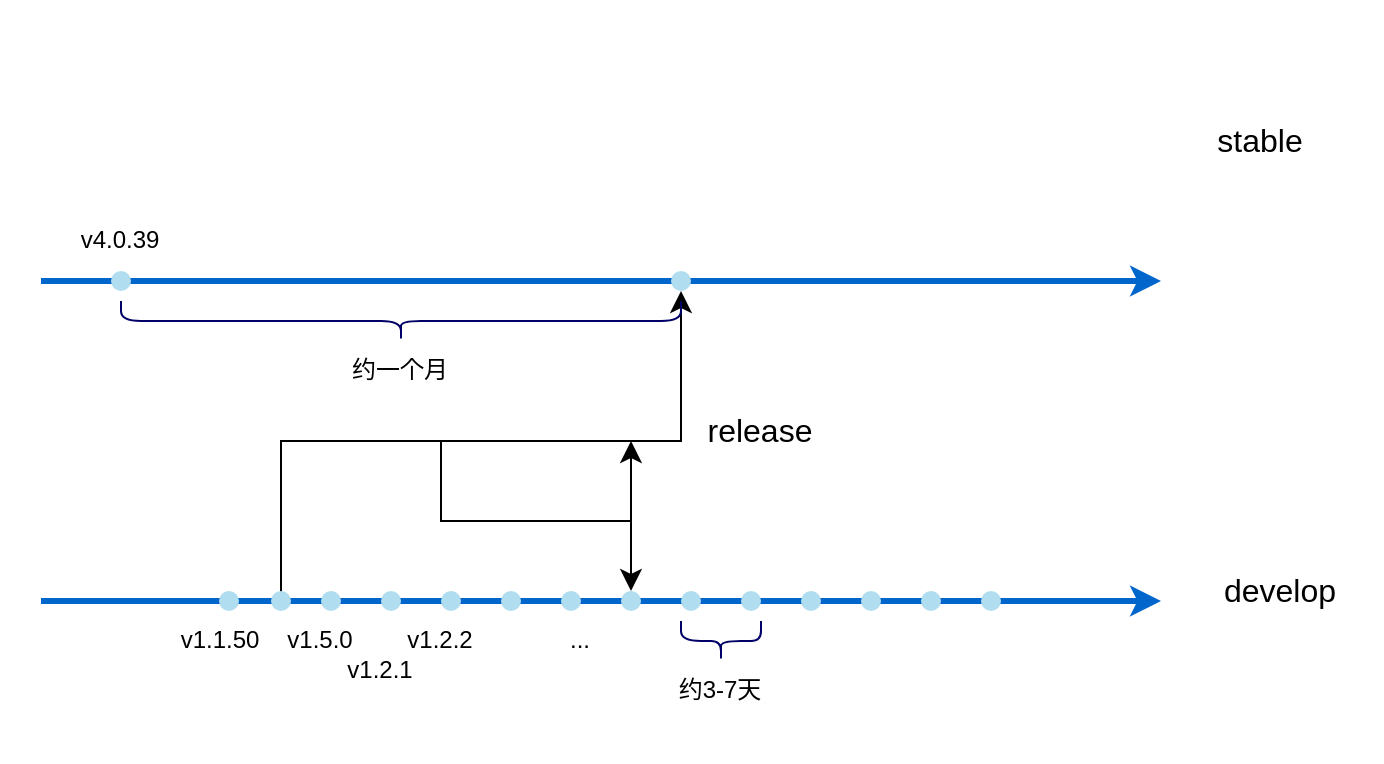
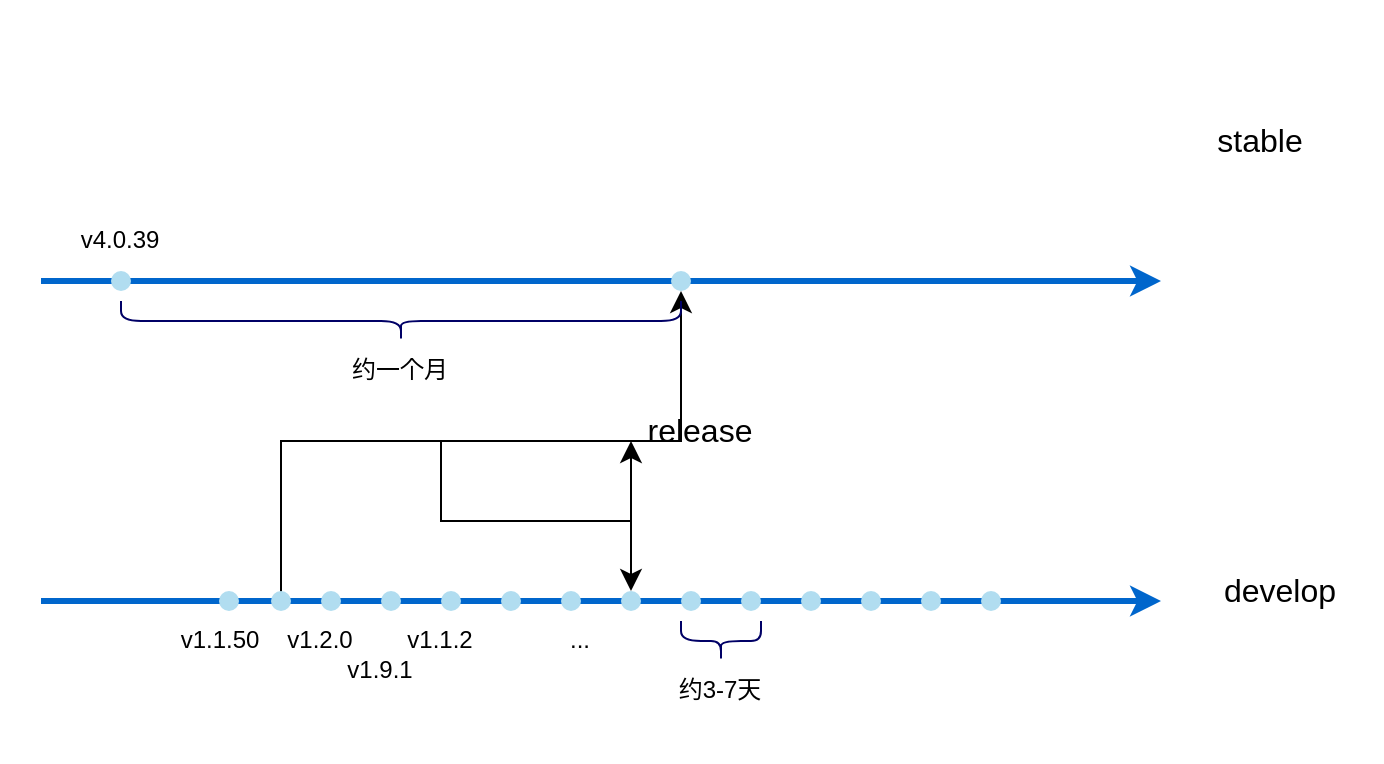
node "release": moved (761, 431) -> (701, 431)
node "v1.5.0": label "v1.5.0" -> "v1.2.0"
node "v1.2.2": label "v1.2.2" -> "v1.1.2"
node "v1.2.1": label "v1.2.1" -> "v1.9.1"
